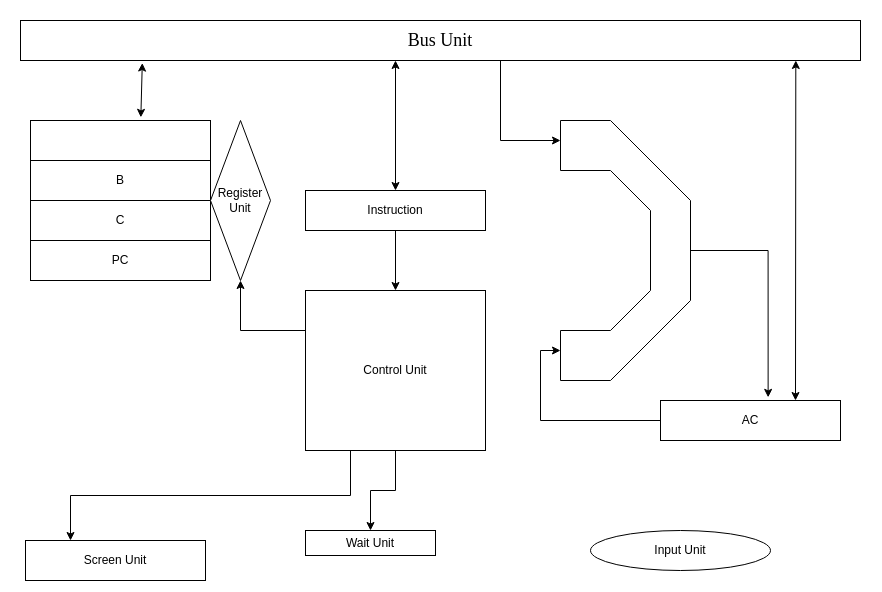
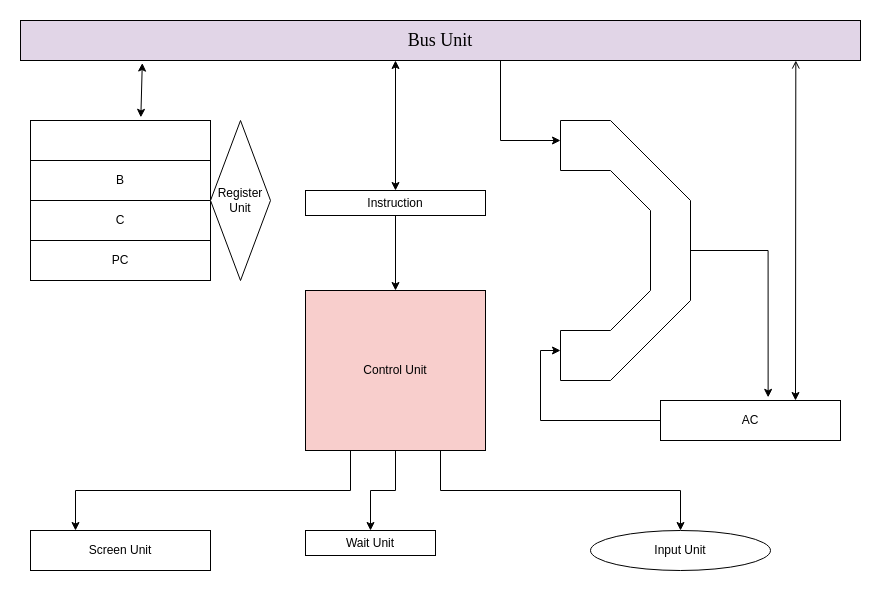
node "Bus Unit": fillcolor #ffffff -> #e1d5e7
edge "Bus Unit" -- "AC": arrowhead classic -> open
node "Instruction": size 180x40 -> 180x25
edge "Control Unit" -> "Register Unit": removed
node "Control Unit": fillcolor #ffffff -> #f8cecc
edge "Control Unit" -> "Input Unit": added
node "Screen Unit": moved (116, 561) -> (121, 551)
